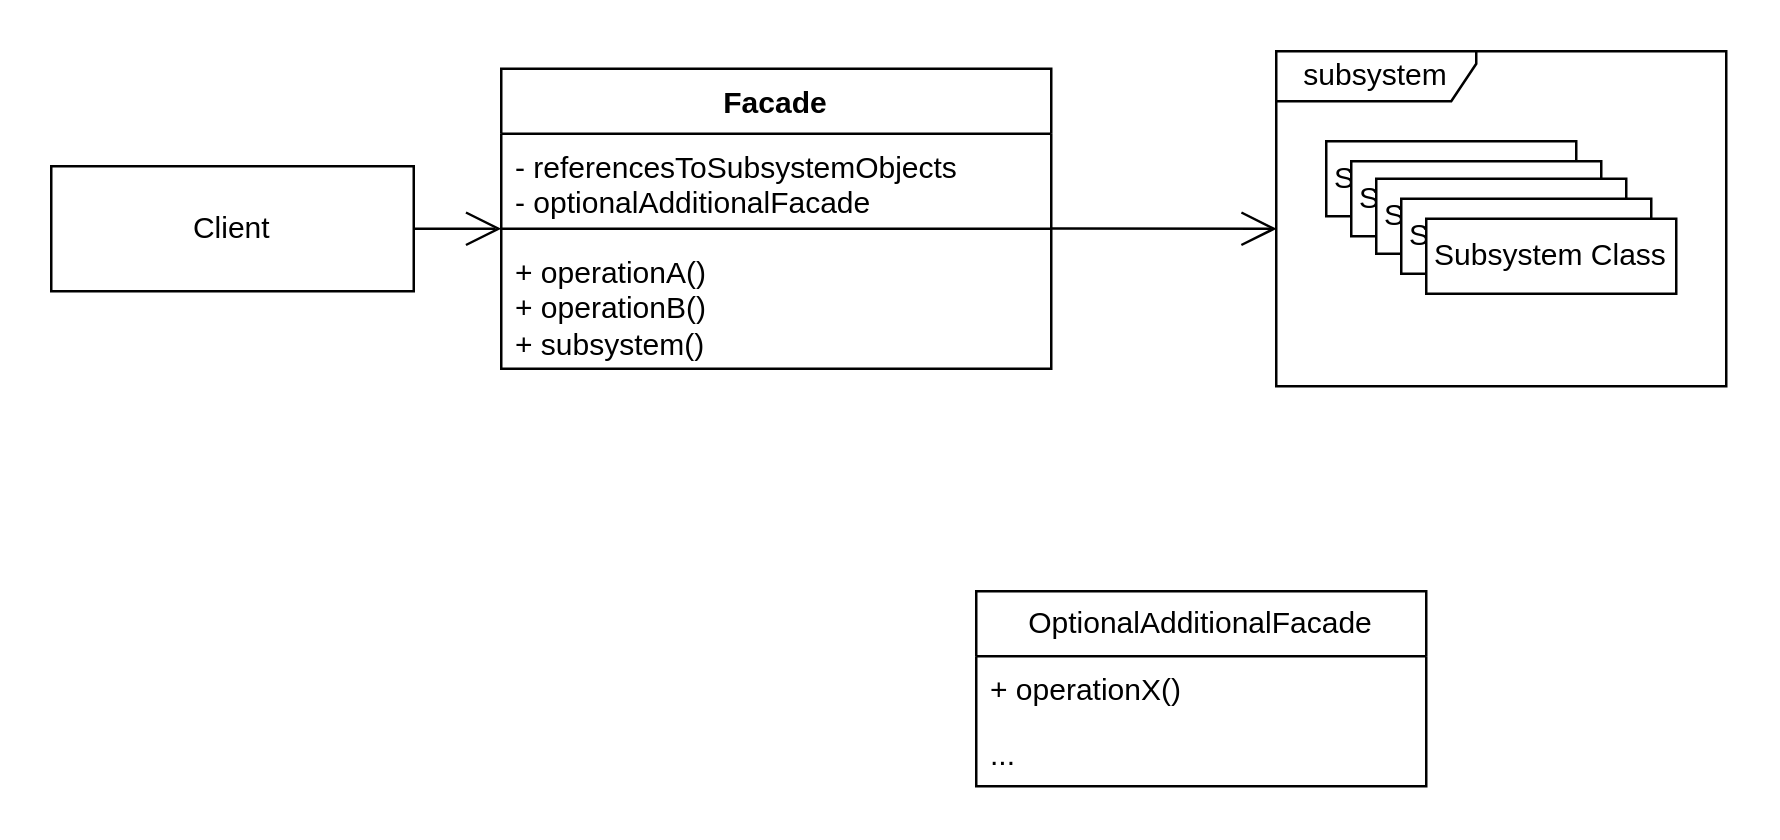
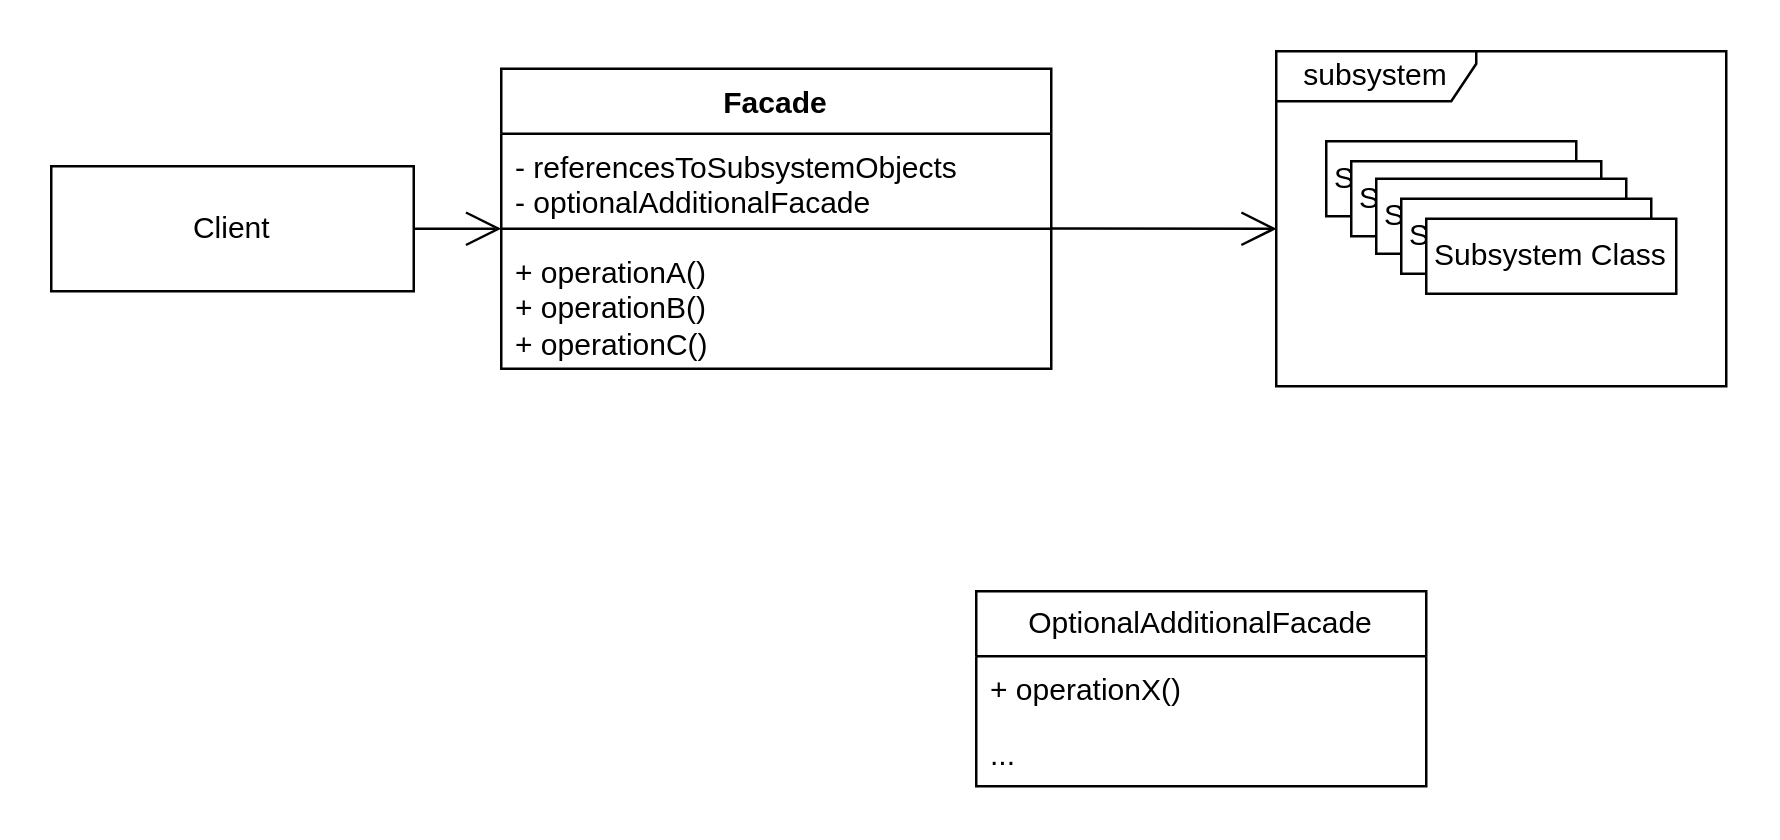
node "+ operationA() + operationB() + subsystem()": label "+ operationA() + operationB() + subsystem()" -> "+ operationA() + operationB() + operationC()"
